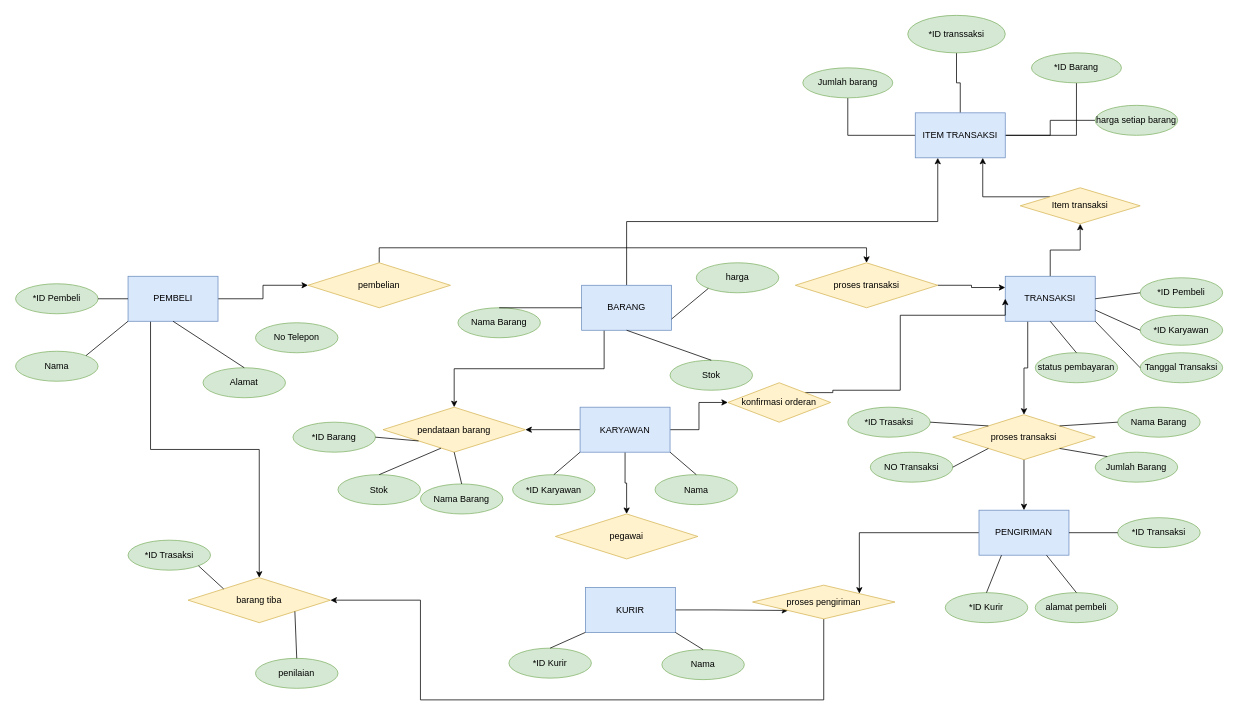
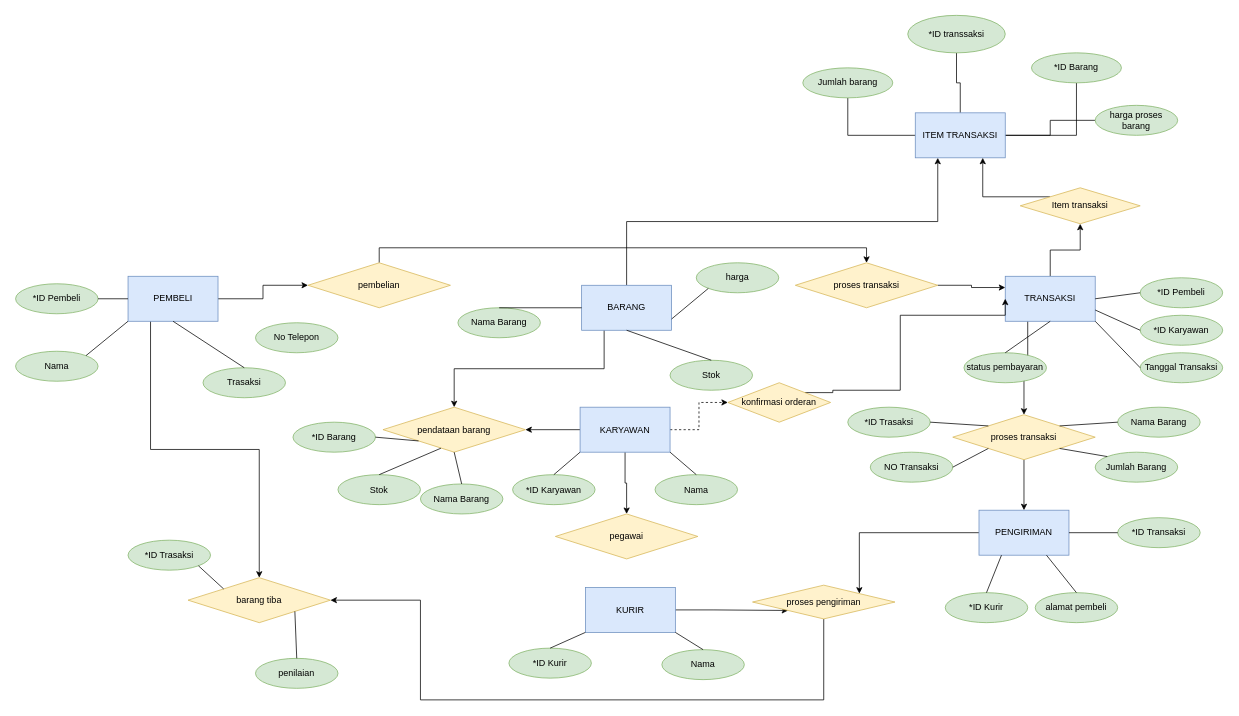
node "harga setiap barang": label "harga setiap barang" -> "harga proses barang"
node "status pembayaran": moved (1077, 368) -> (1005, 368)
node "Alamat": label "Alamat" -> "Trasaksi"
edge "KARYAWAN" -> "konfirmasi orderan": style solid -> dashed
